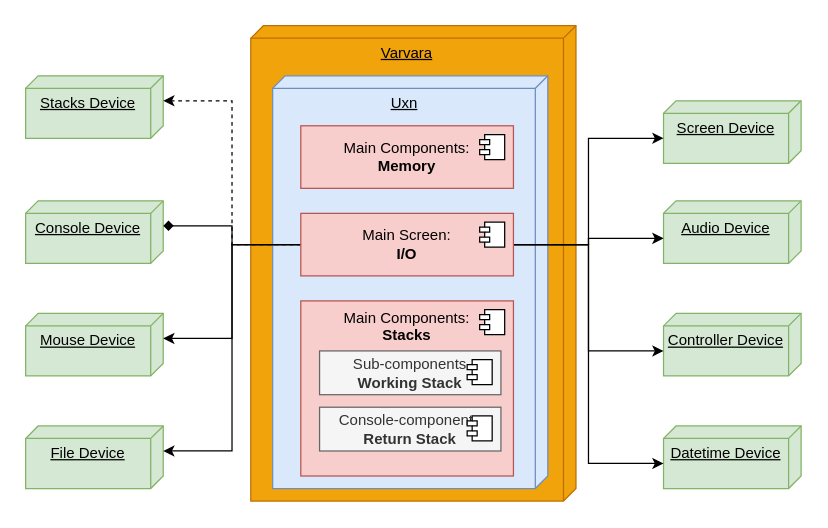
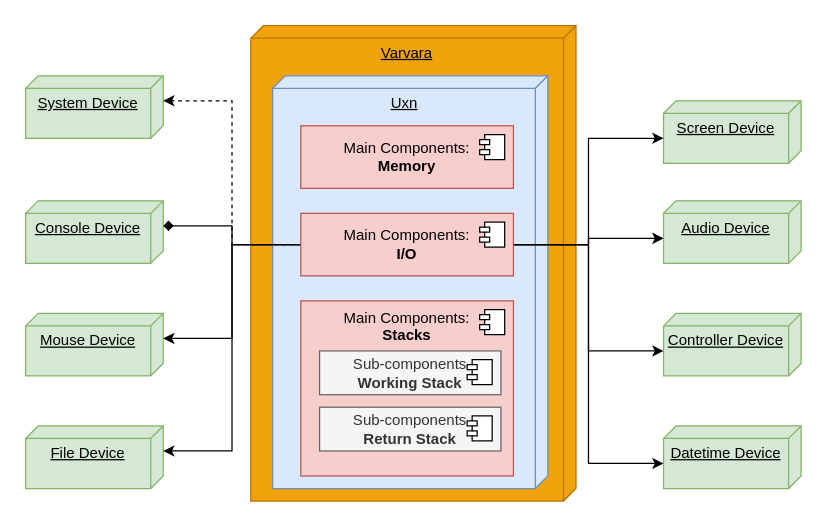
node "Stacks Device": label "Stacks Device" -> "System Device"
node "Main Screen: I/O": label "Main Screen: I/O" -> "Main Components: I/O"
node "Console-components Return Stack": label "Console-components Return Stack" -> "Sub-components Return Stack"
